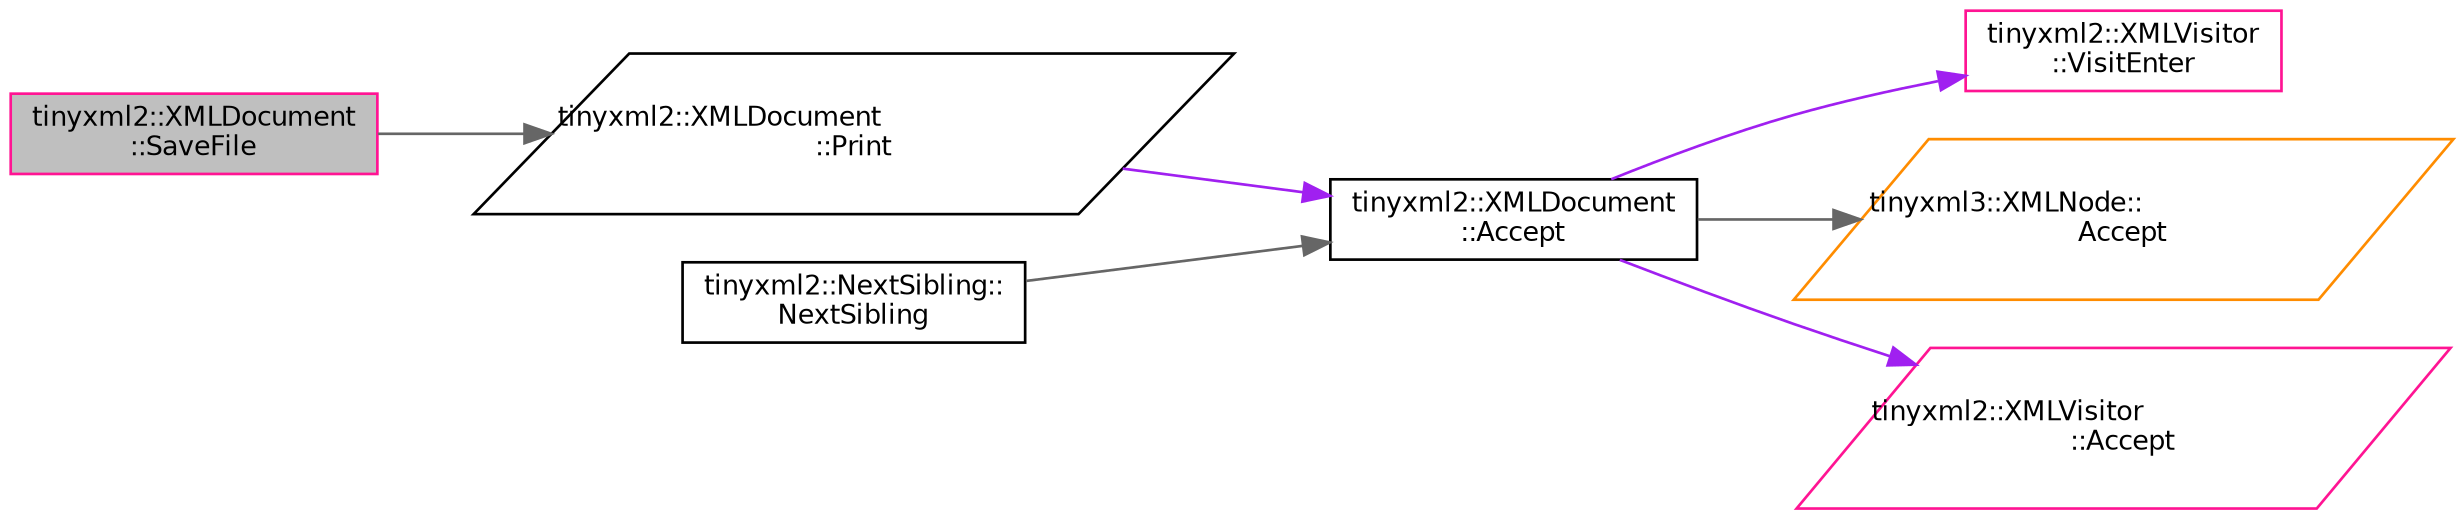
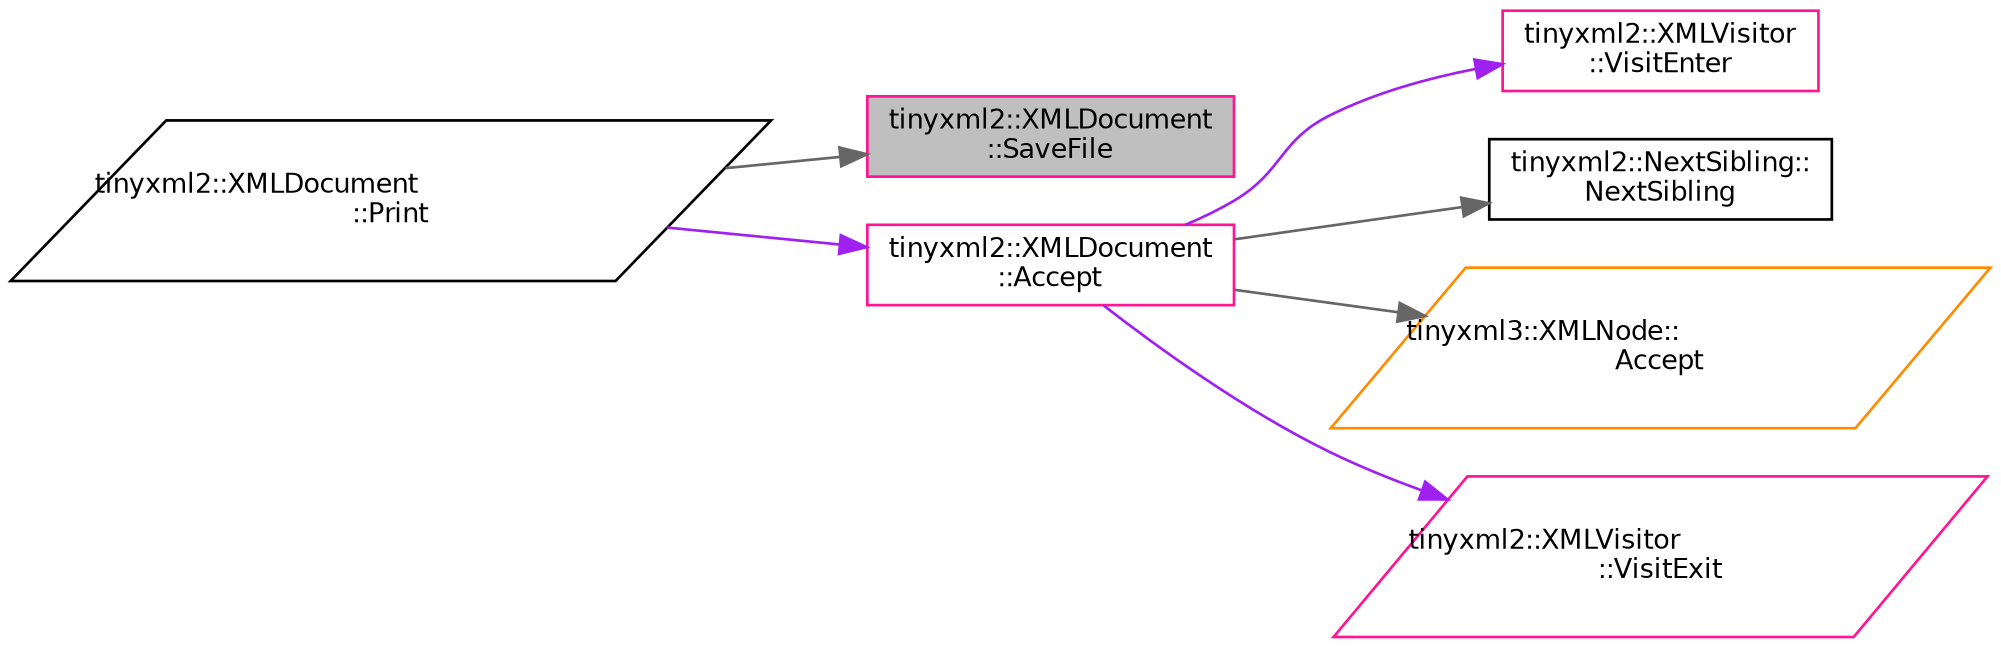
edge "tinyxml2::XMLDocument ::SaveFile" -> "tinyxml2::XMLDocument ::Print": reversed
node "tinyxml2::XMLDocument ::Accept": color black -> deeppink
edge "tinyxml2::NextSibling:: NextSibling" -> "tinyxml2::XMLDocument ::Accept": reversed
node "tinyxml2::XMLVisitor ::Accept": label "tinyxml2::XMLVisitor ::Accept" -> "tinyxml2::XMLVisitor ::VisitExit"
